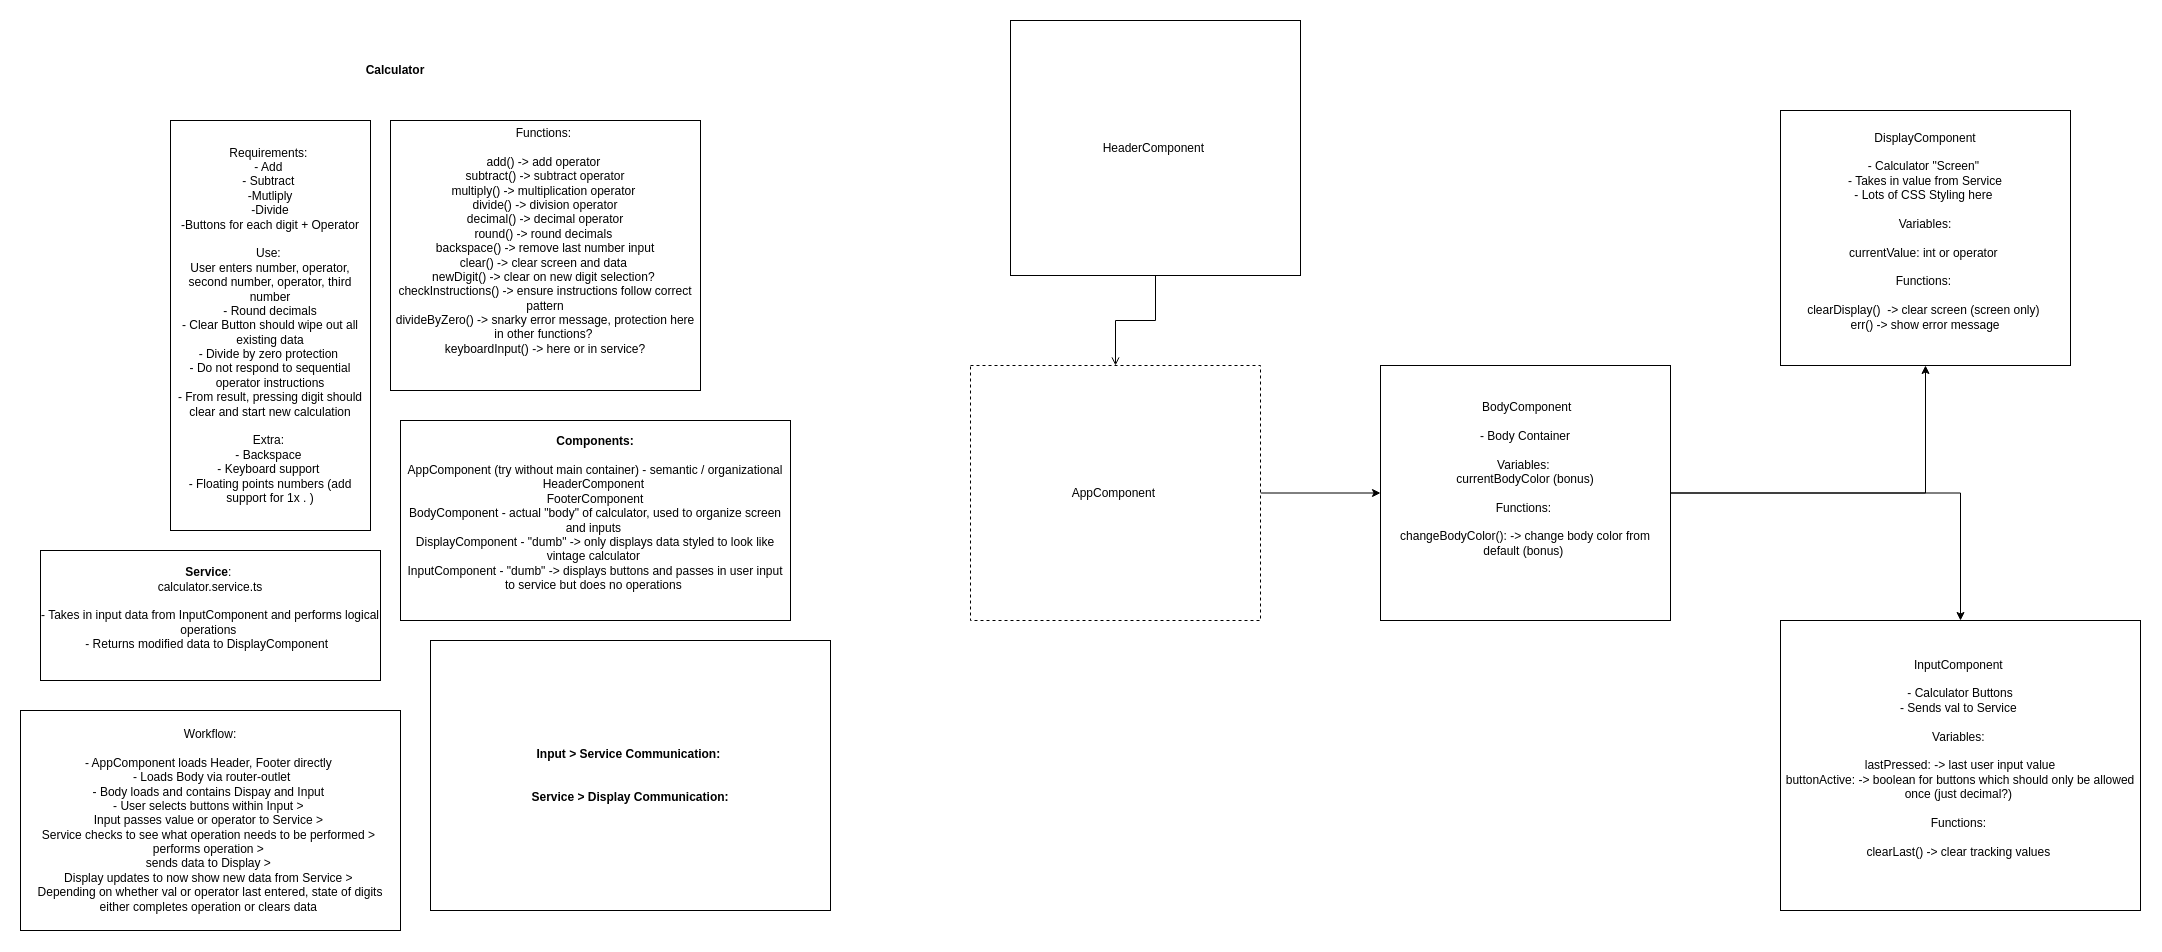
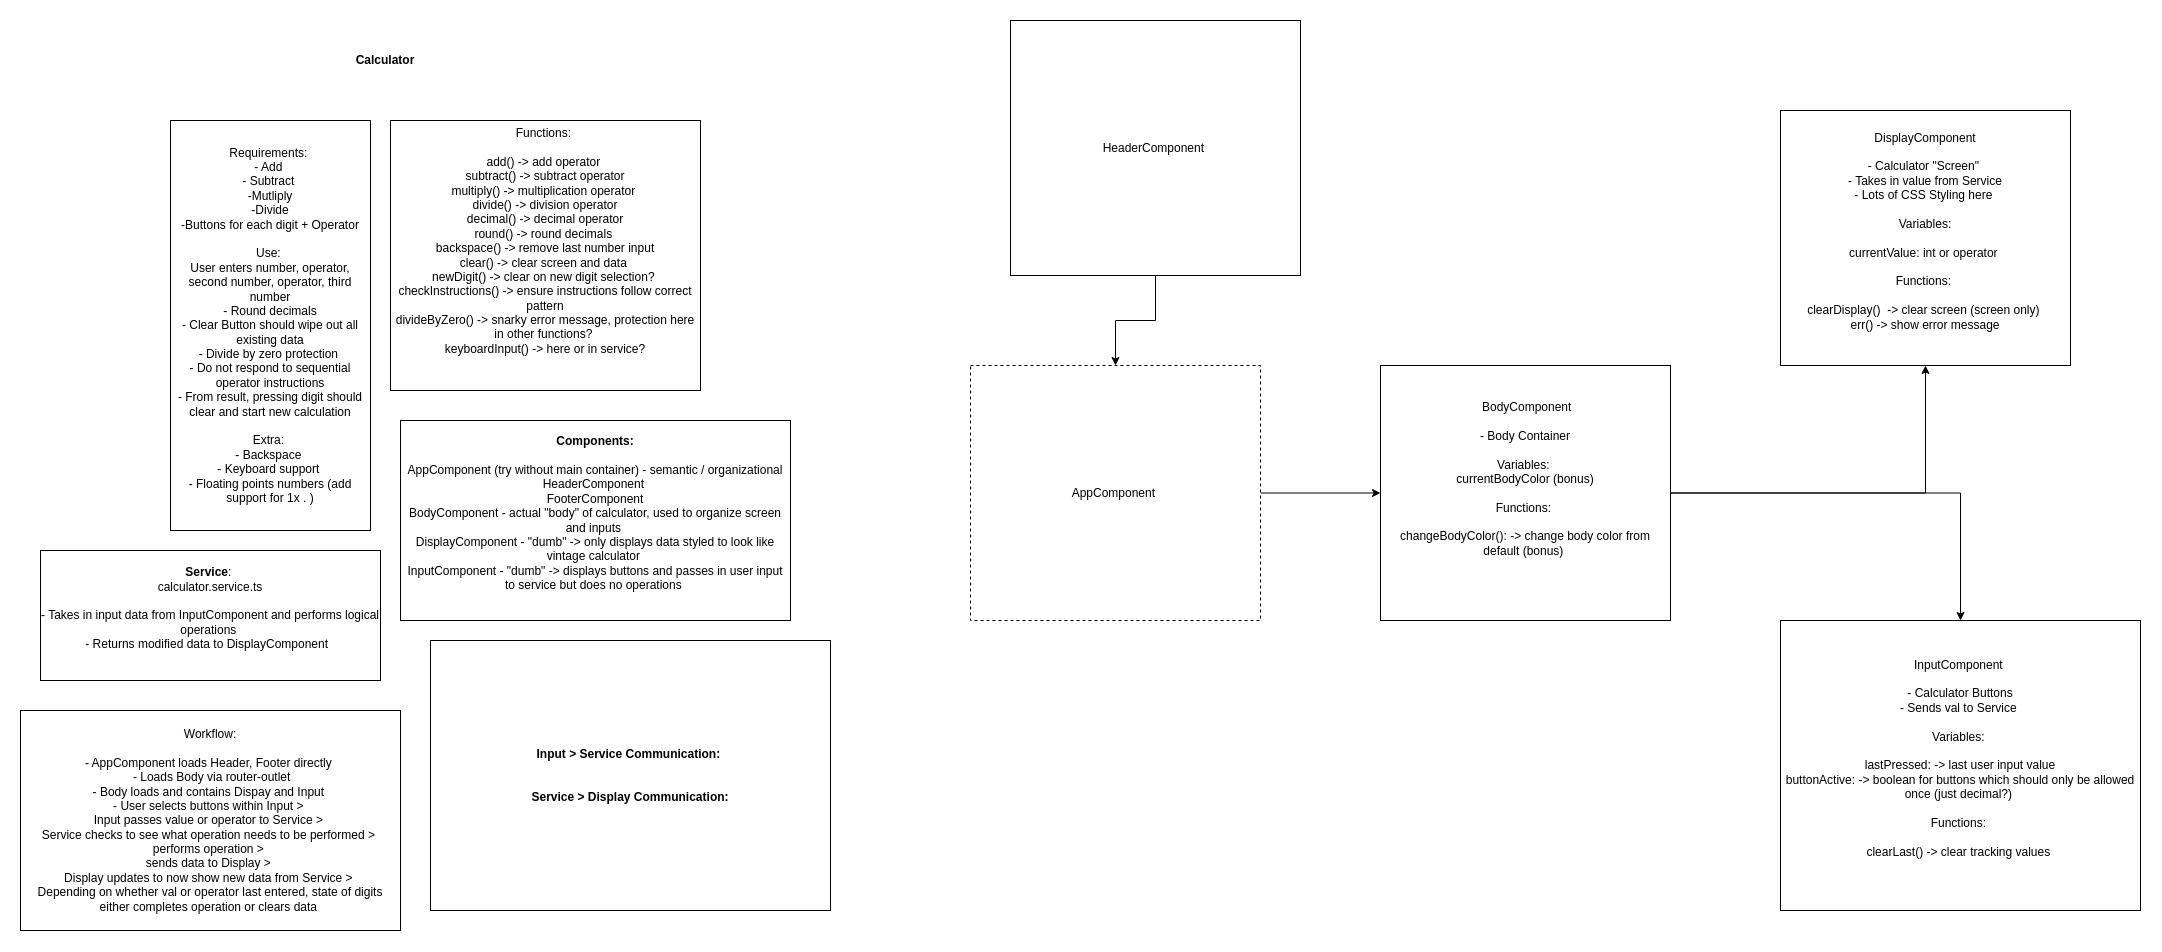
node "Calculator": moved (396, 71) -> (386, 61)
edge "HeaderComponent" -> "AppComponent": arrowhead open -> classic
